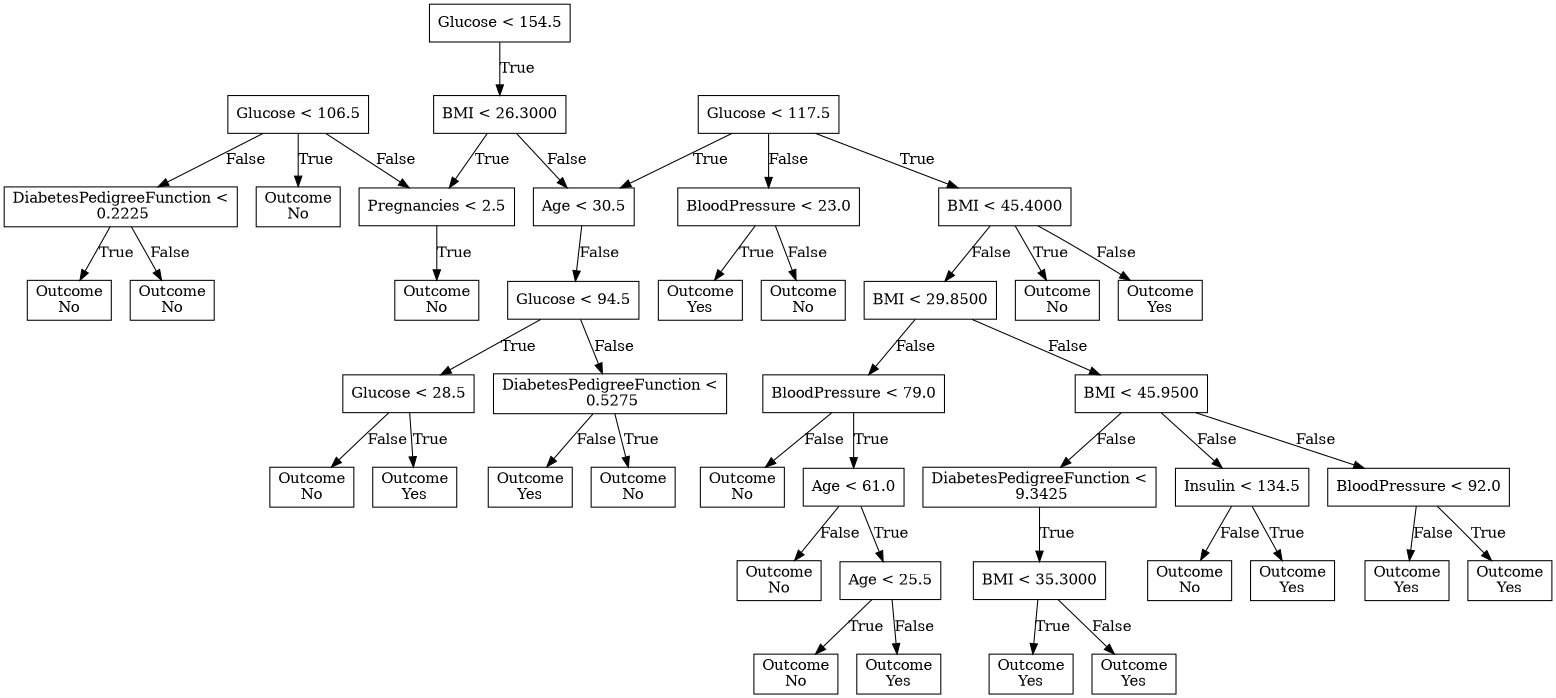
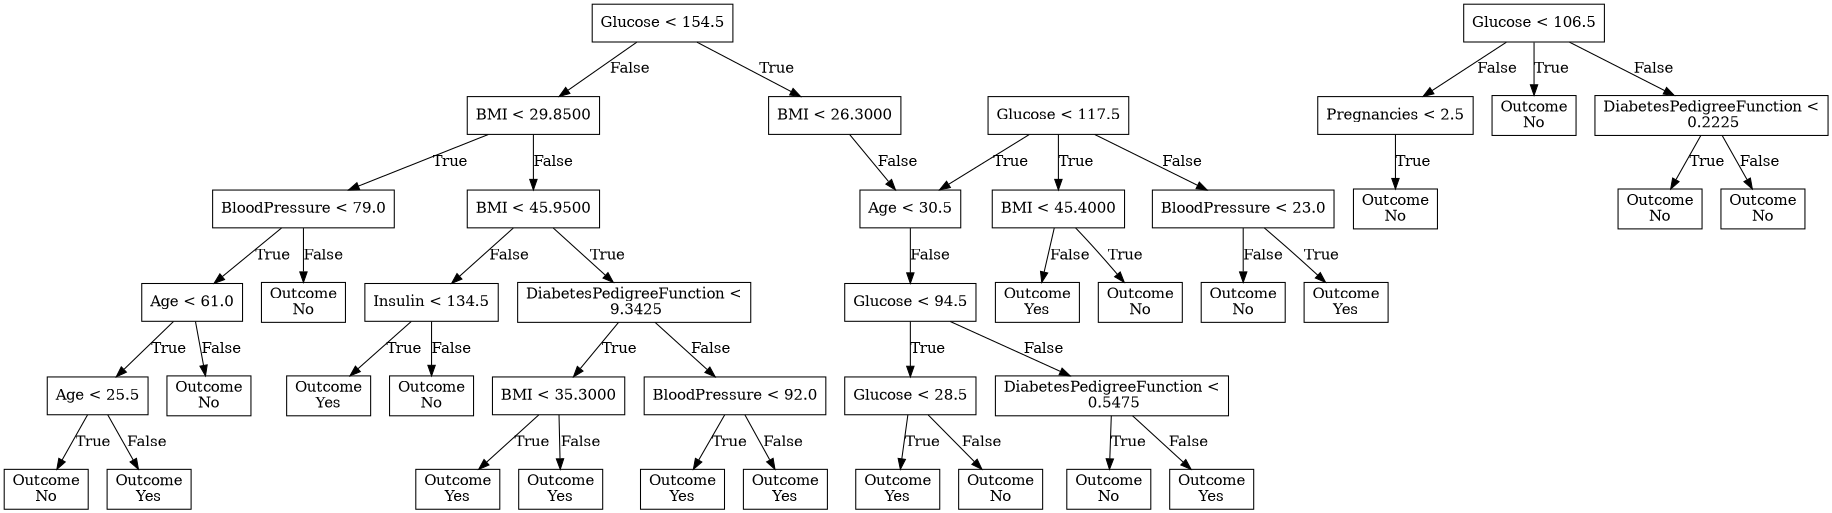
edge "BMI < 26.3000" -> "Pregnancies < 2.5": removed, label "True"
edge "BMI < 45.4000" -> "BMI < 29.8500": now "Glucose < 154.5" -> "BMI < 29.8500"
edge "BMI < 29.8500" -> "BloodPressure < 79.0": label "False" -> "True"
node "DiabetesPedigreeFunction < 0.5275": label "DiabetesPedigreeFunction < 0.5275" -> "DiabetesPedigreeFunction < 0.5475"
edge "BMI < 45.9500" -> "BloodPressure < 92.0": now "DiabetesPedigreeFunction < 9.3425" -> "BloodPressure < 92.0"
edge "BMI < 45.9500" -> "DiabetesPedigreeFunction < 9.3425": label "False" -> "True"
